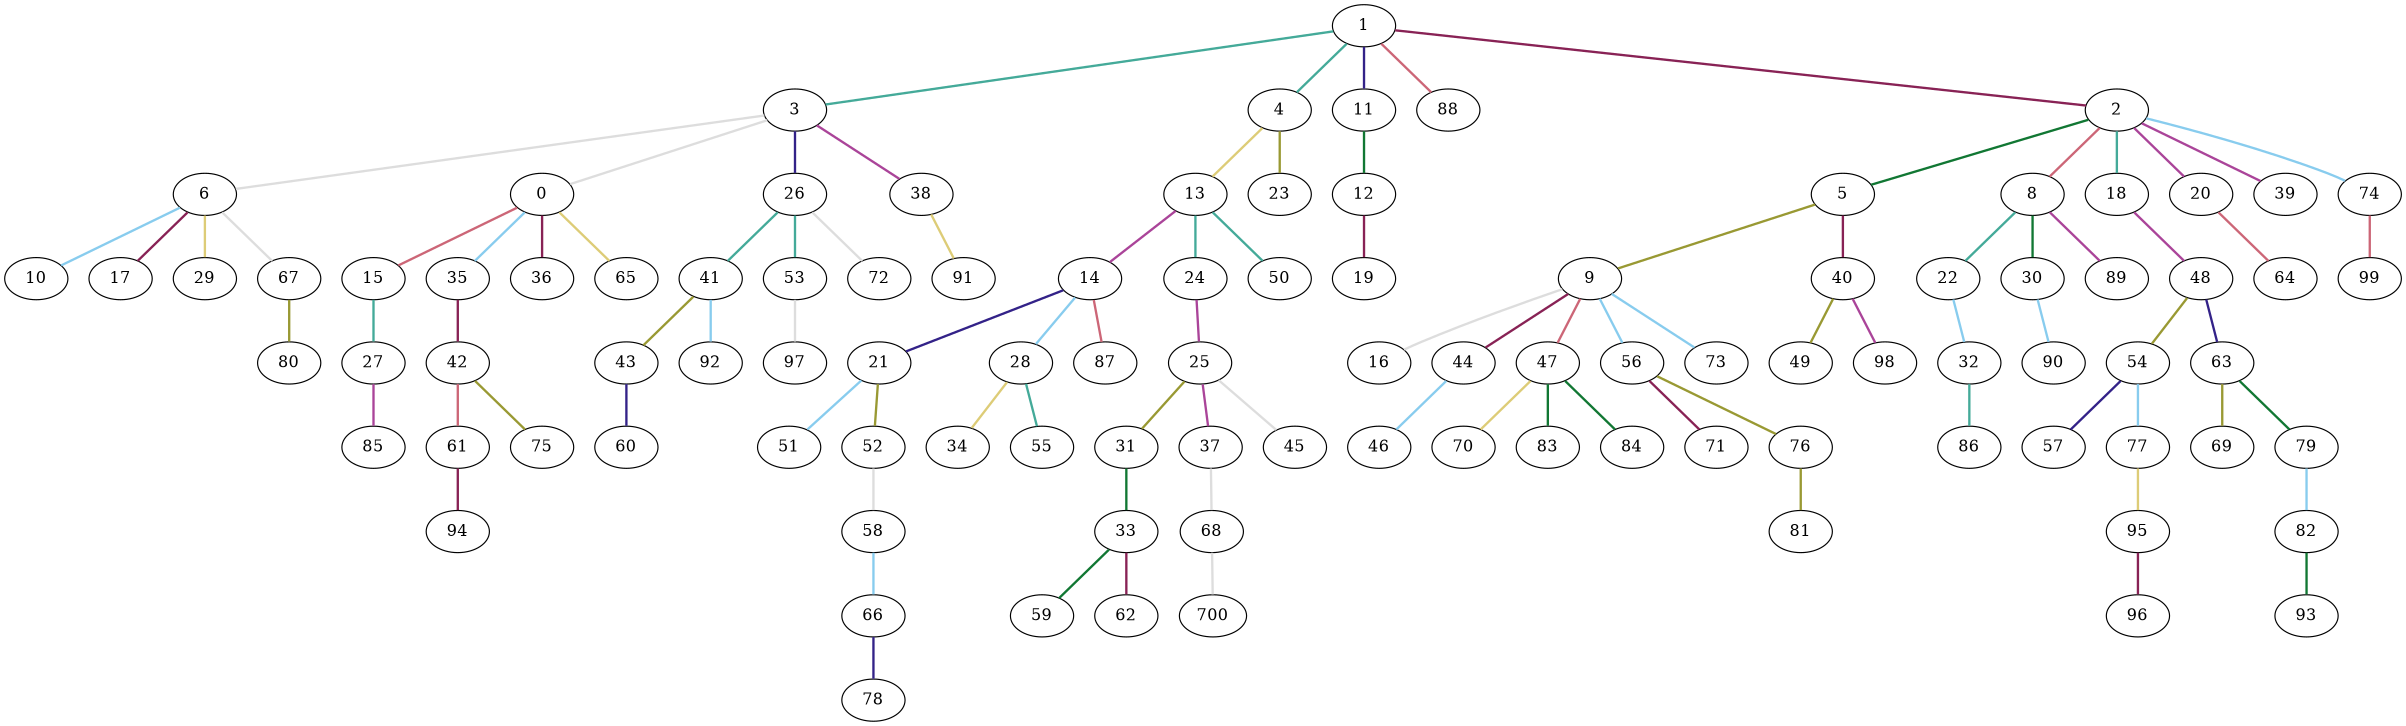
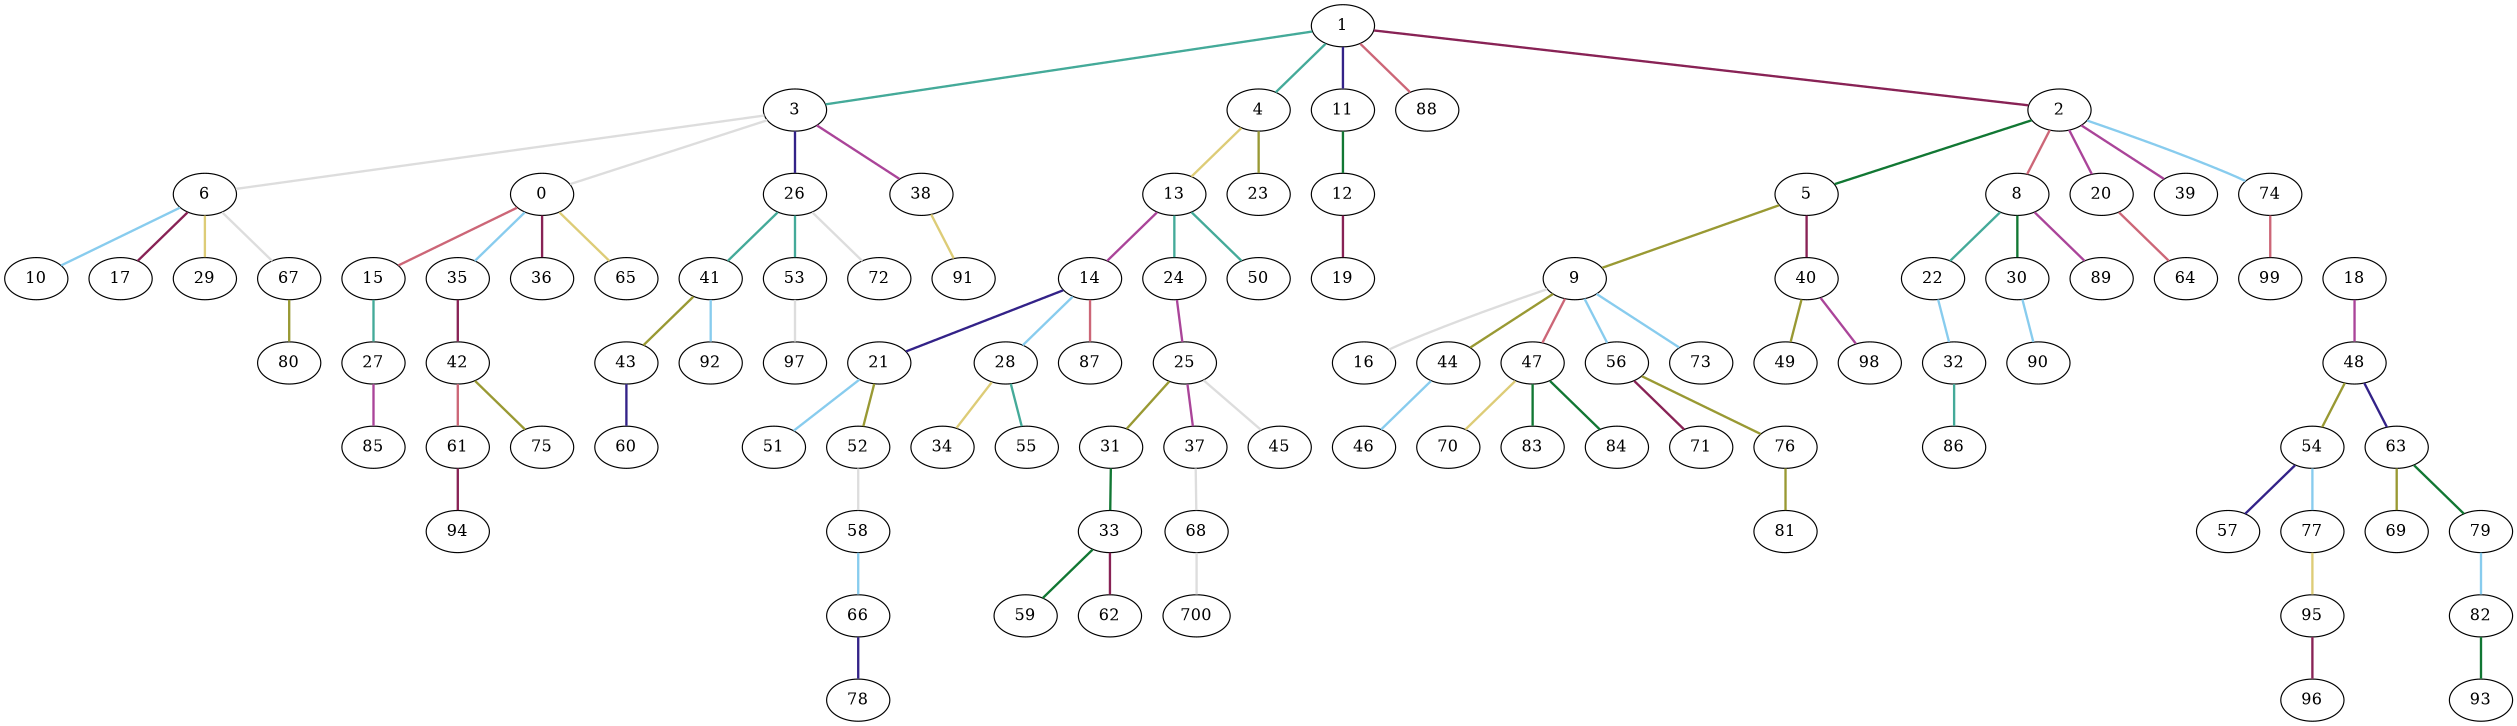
edge "2" -- "18": removed
edge "9" -- "44": color #882255 -> #999933
